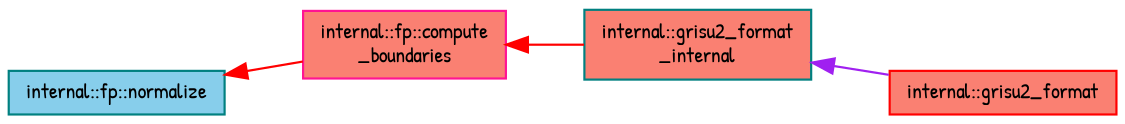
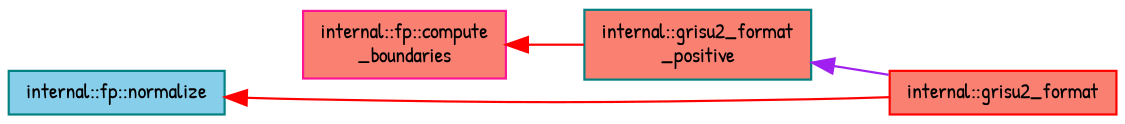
node "internal::grisu2_format _internal": label "internal::grisu2_format _internal" -> "internal::grisu2_format _positive"
edge "internal::fp::compute _boundaries" -> "internal::fp::normalize": now "internal::grisu2_format" -> "internal::fp::normalize"
